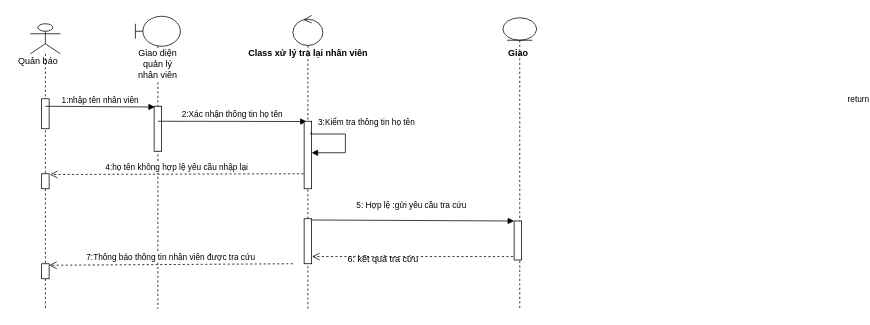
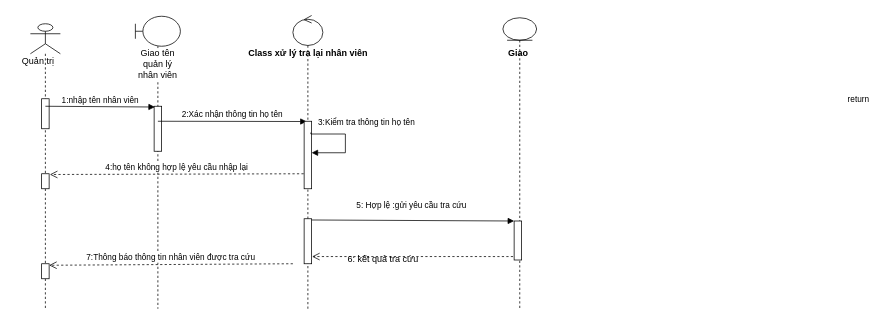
node "Quản báo": label "Quản báo" -> "Quản trị"
node "Giao diện quản lý nhân viên": label "Giao diện quản lý nhân viên" -> "Giao tên quản lý nhân viên"
